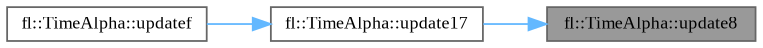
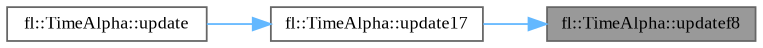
node "fl::TimeAlpha::updatef": label "fl::TimeAlpha::updatef" -> "fl::TimeAlpha::update"
node "fl::TimeAlpha::update8": label "fl::TimeAlpha::update8" -> "fl::TimeAlpha::updatef8"
